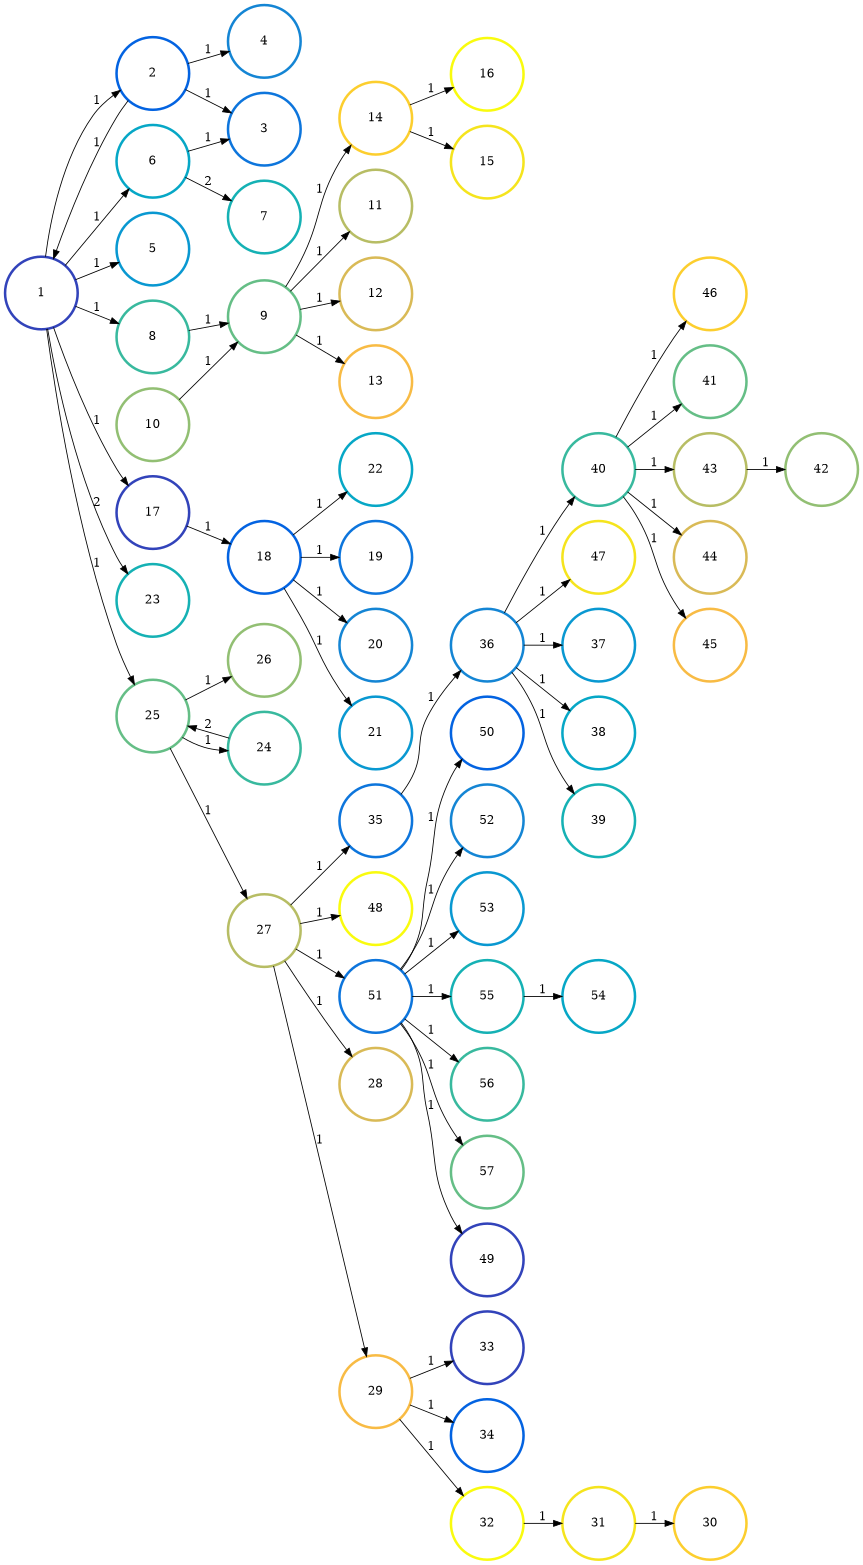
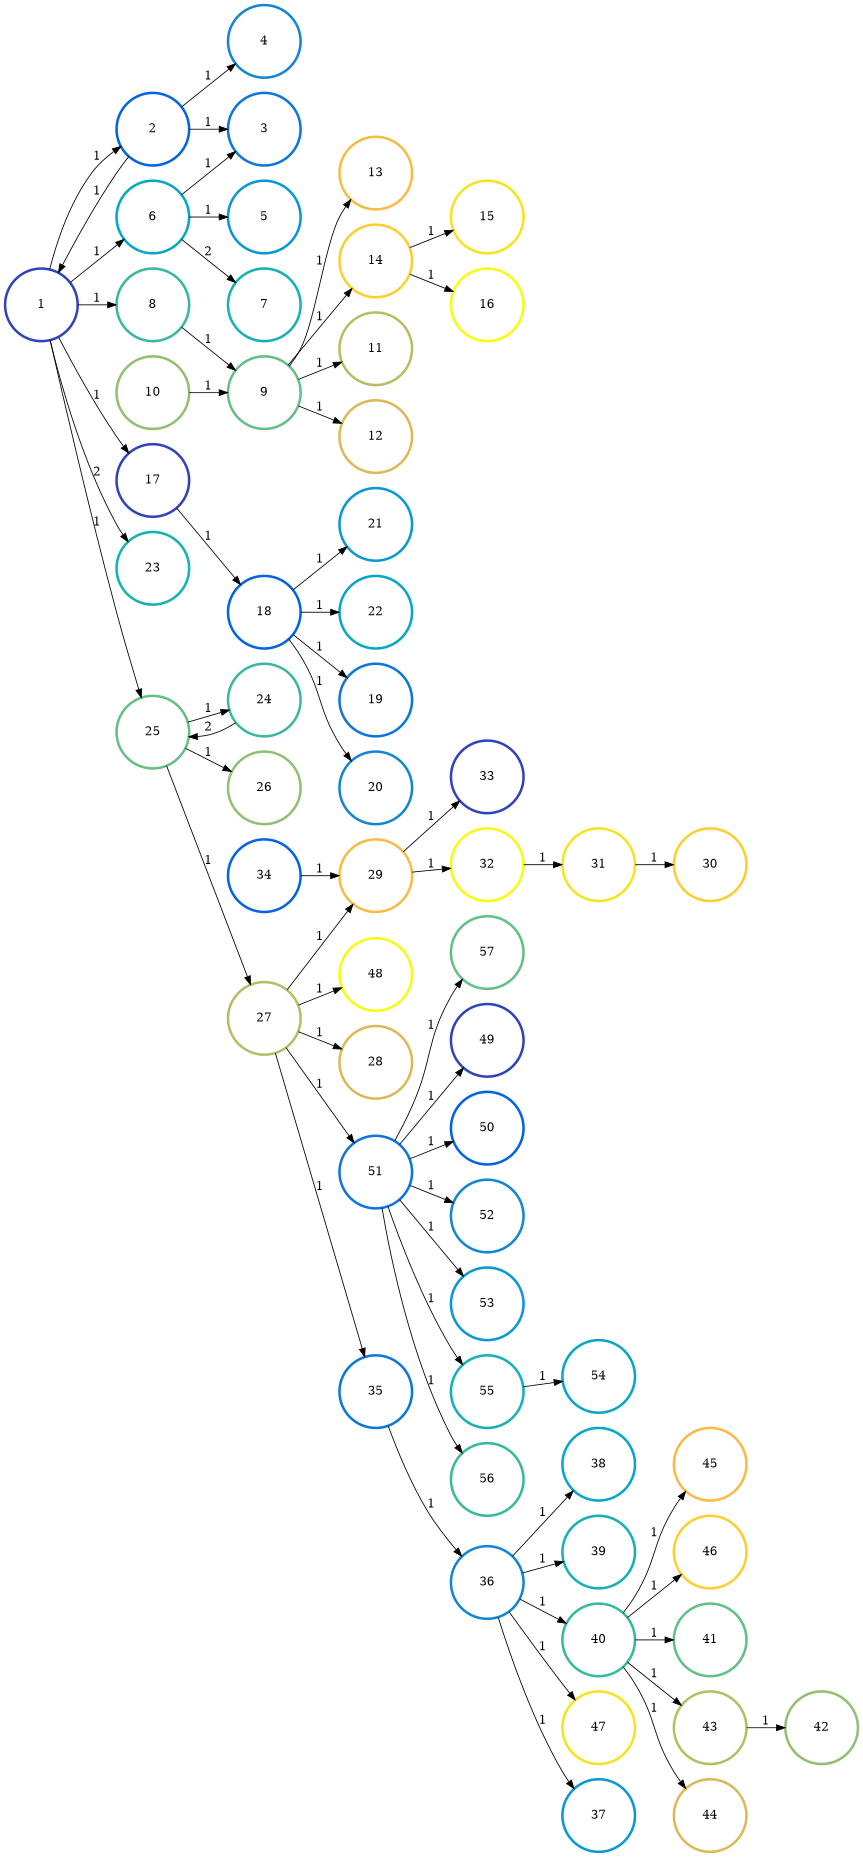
edge "1" -> "5": now "6" -> "5"
edge "29" -> "34": reversed
